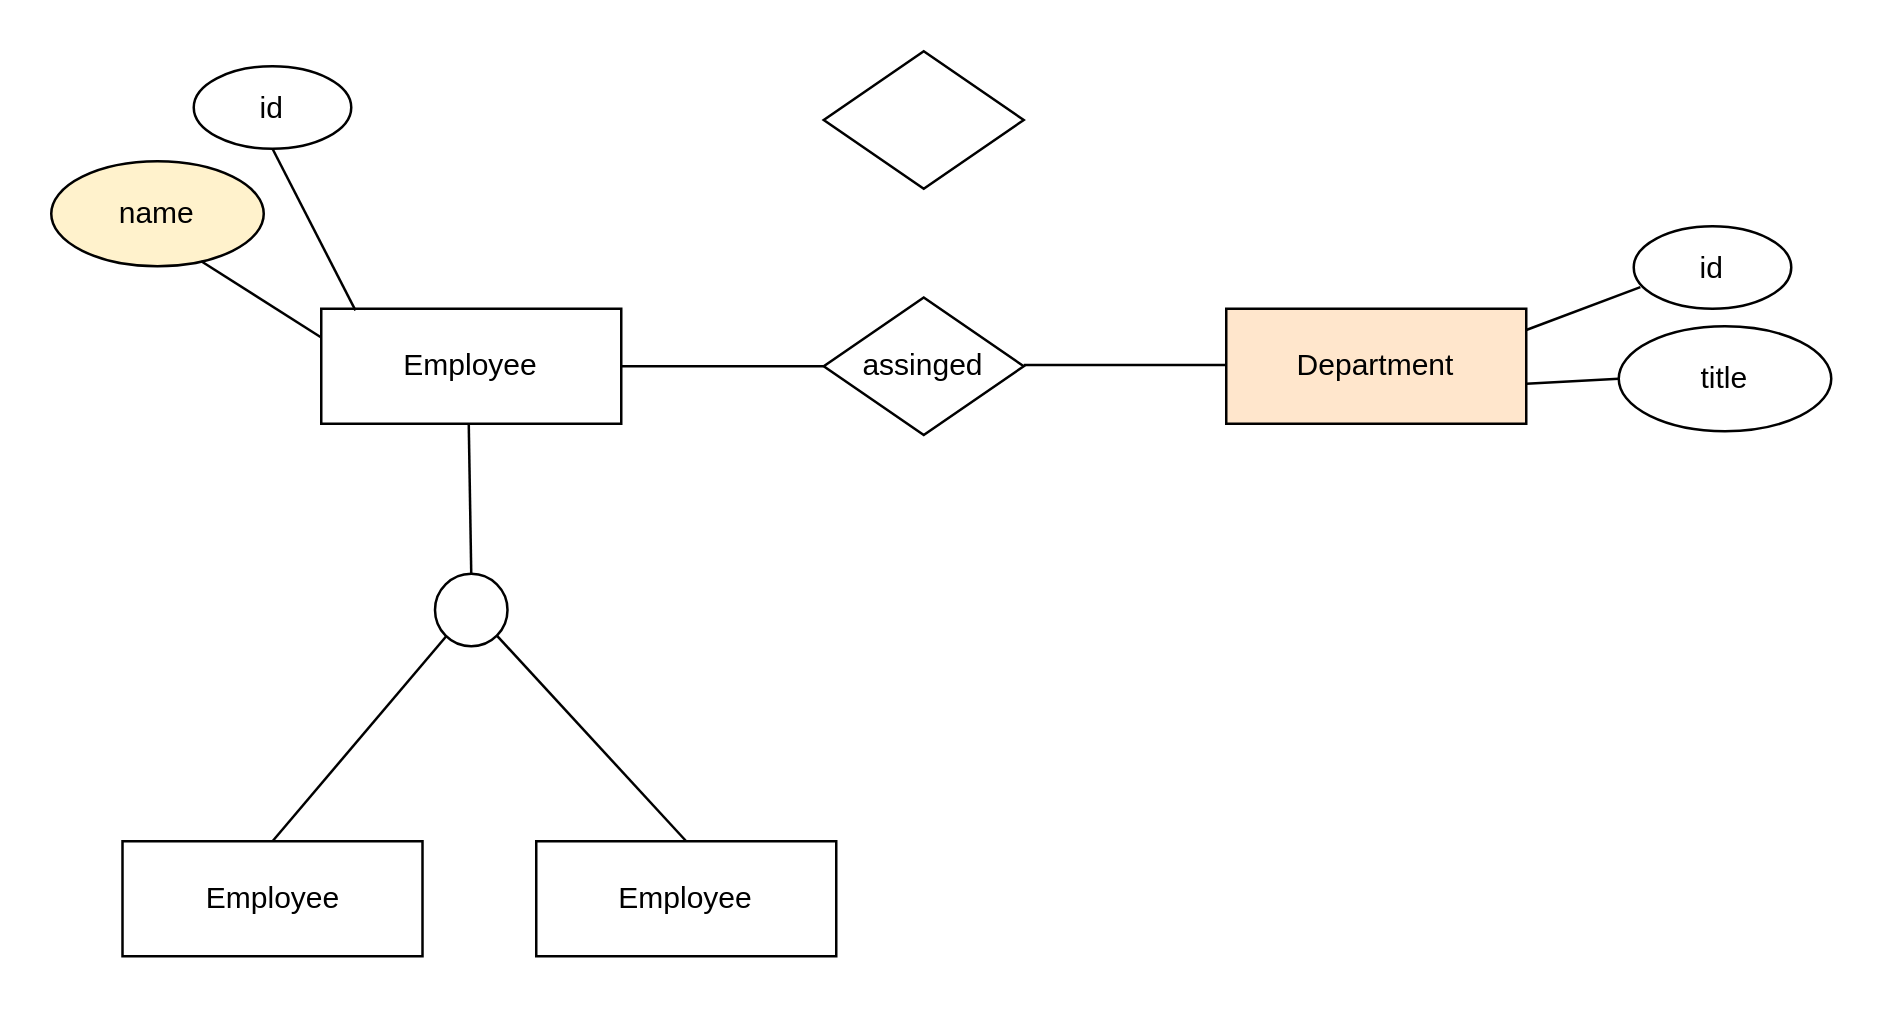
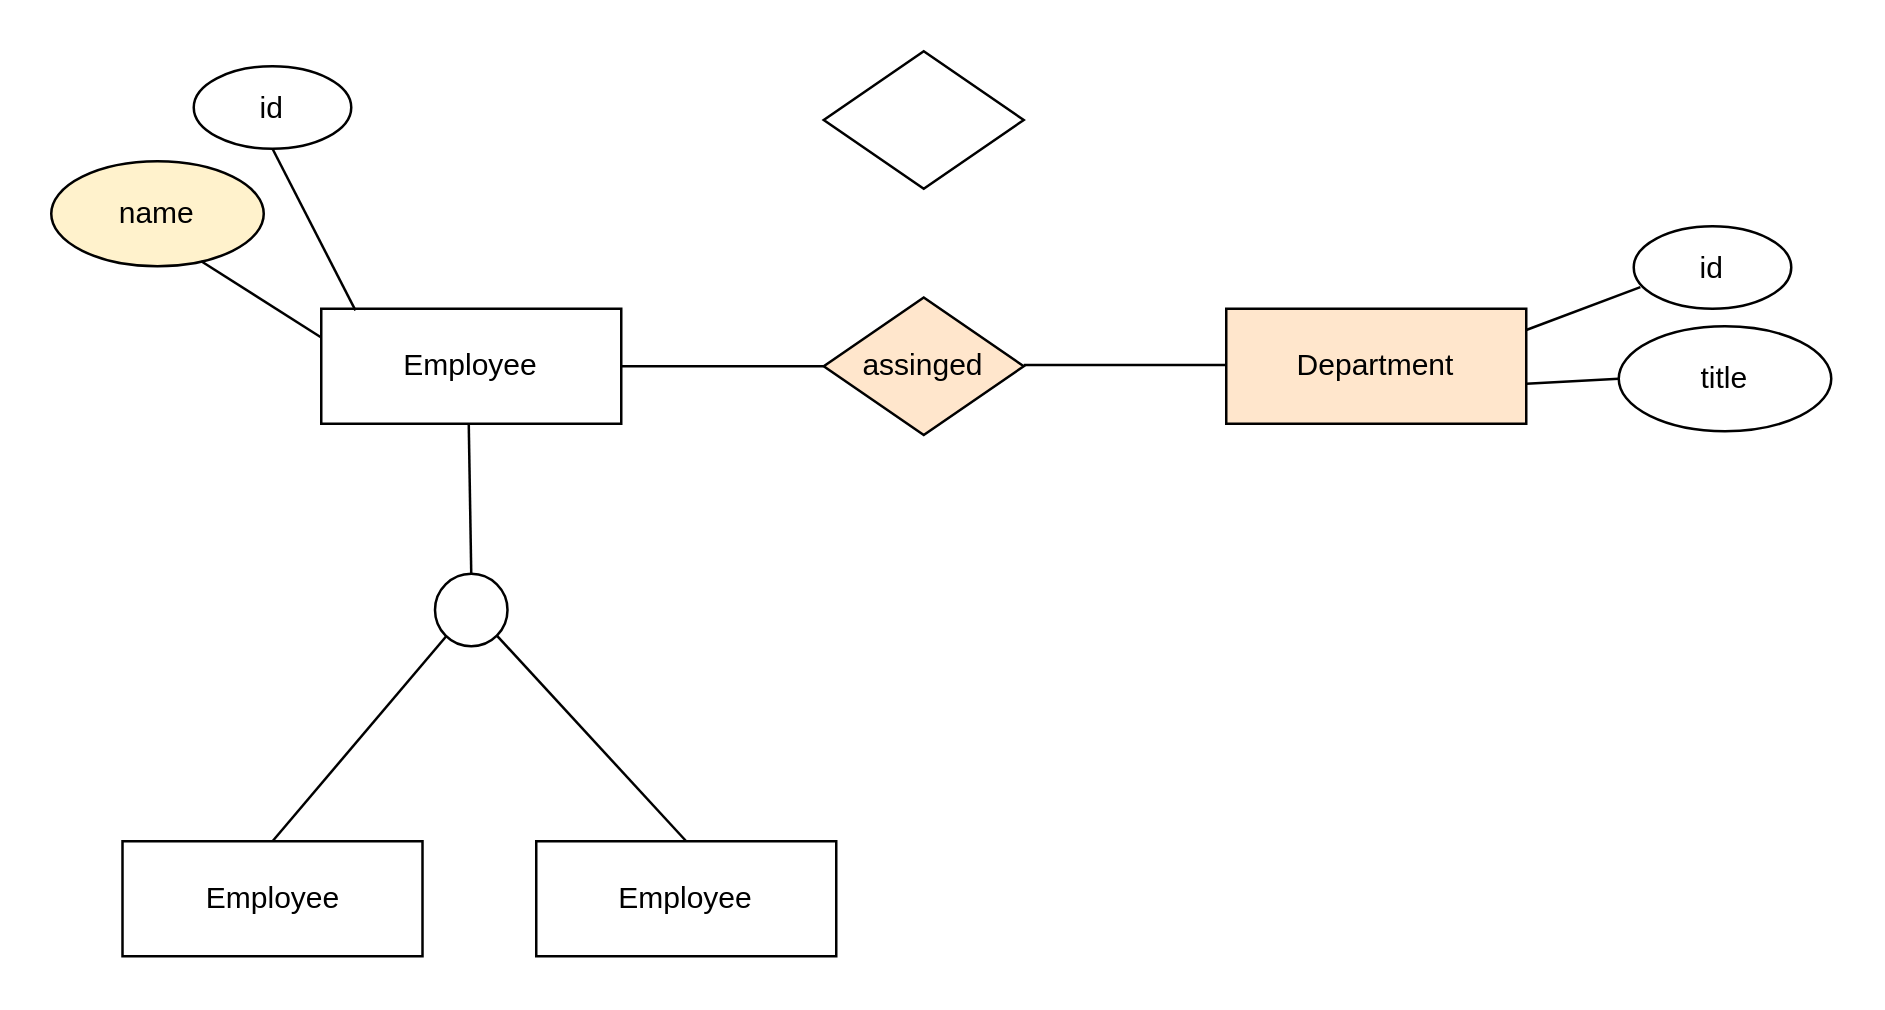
node "assinged": fillcolor #ffffff -> #ffe6cc
